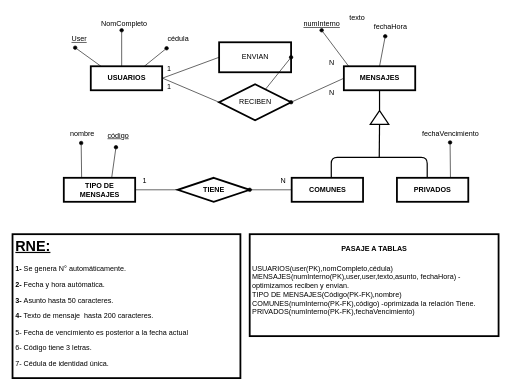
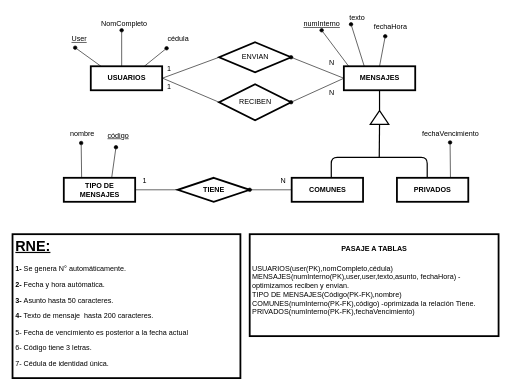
edge "MENSAJES" -> "texto": added
node "ENVIAN": shape rectangle -> diamond
edge "RECIBEN" -> "ENVIAN": now "MENSAJES" -> "ENVIAN"
